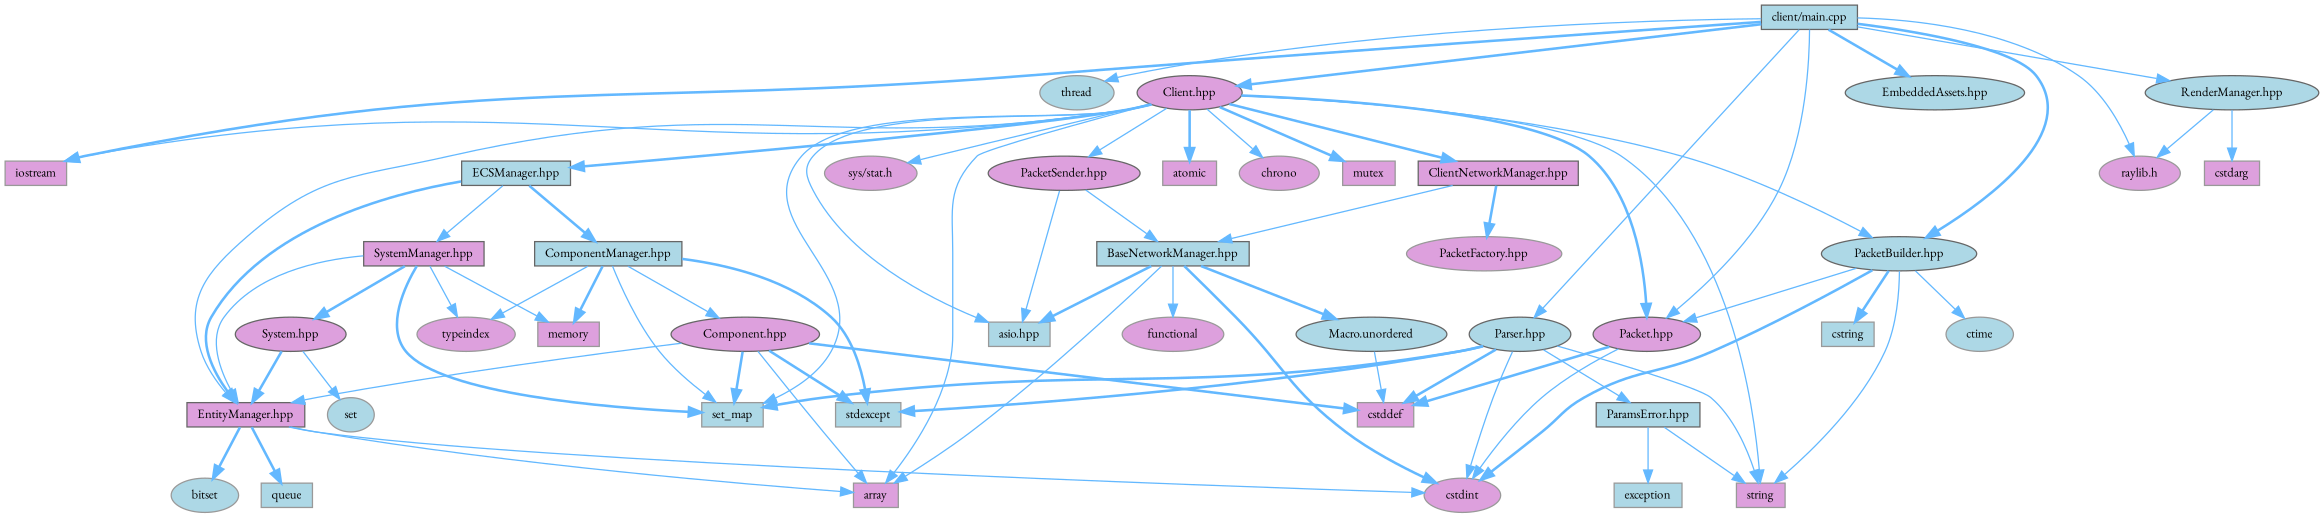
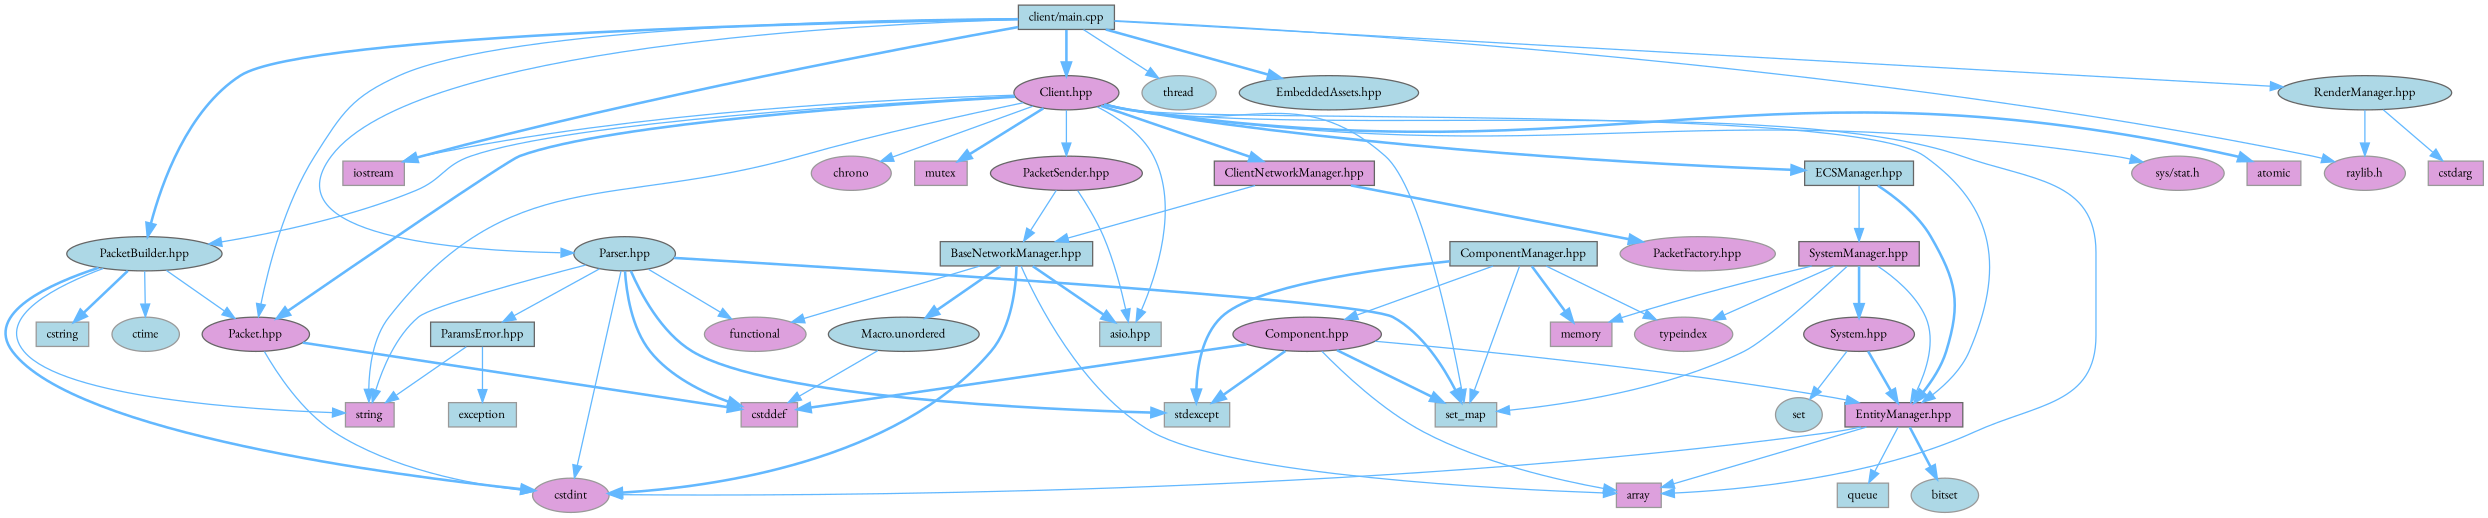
edge "ECSManager.hpp" -> "ComponentManager.hpp": removed
edge "Parser.hpp" -> "functional": added
edge "SystemManager.hpp" -> "set_map": style bold -> solid
edge "EntityManager.hpp" -> "queue": style bold -> solid
